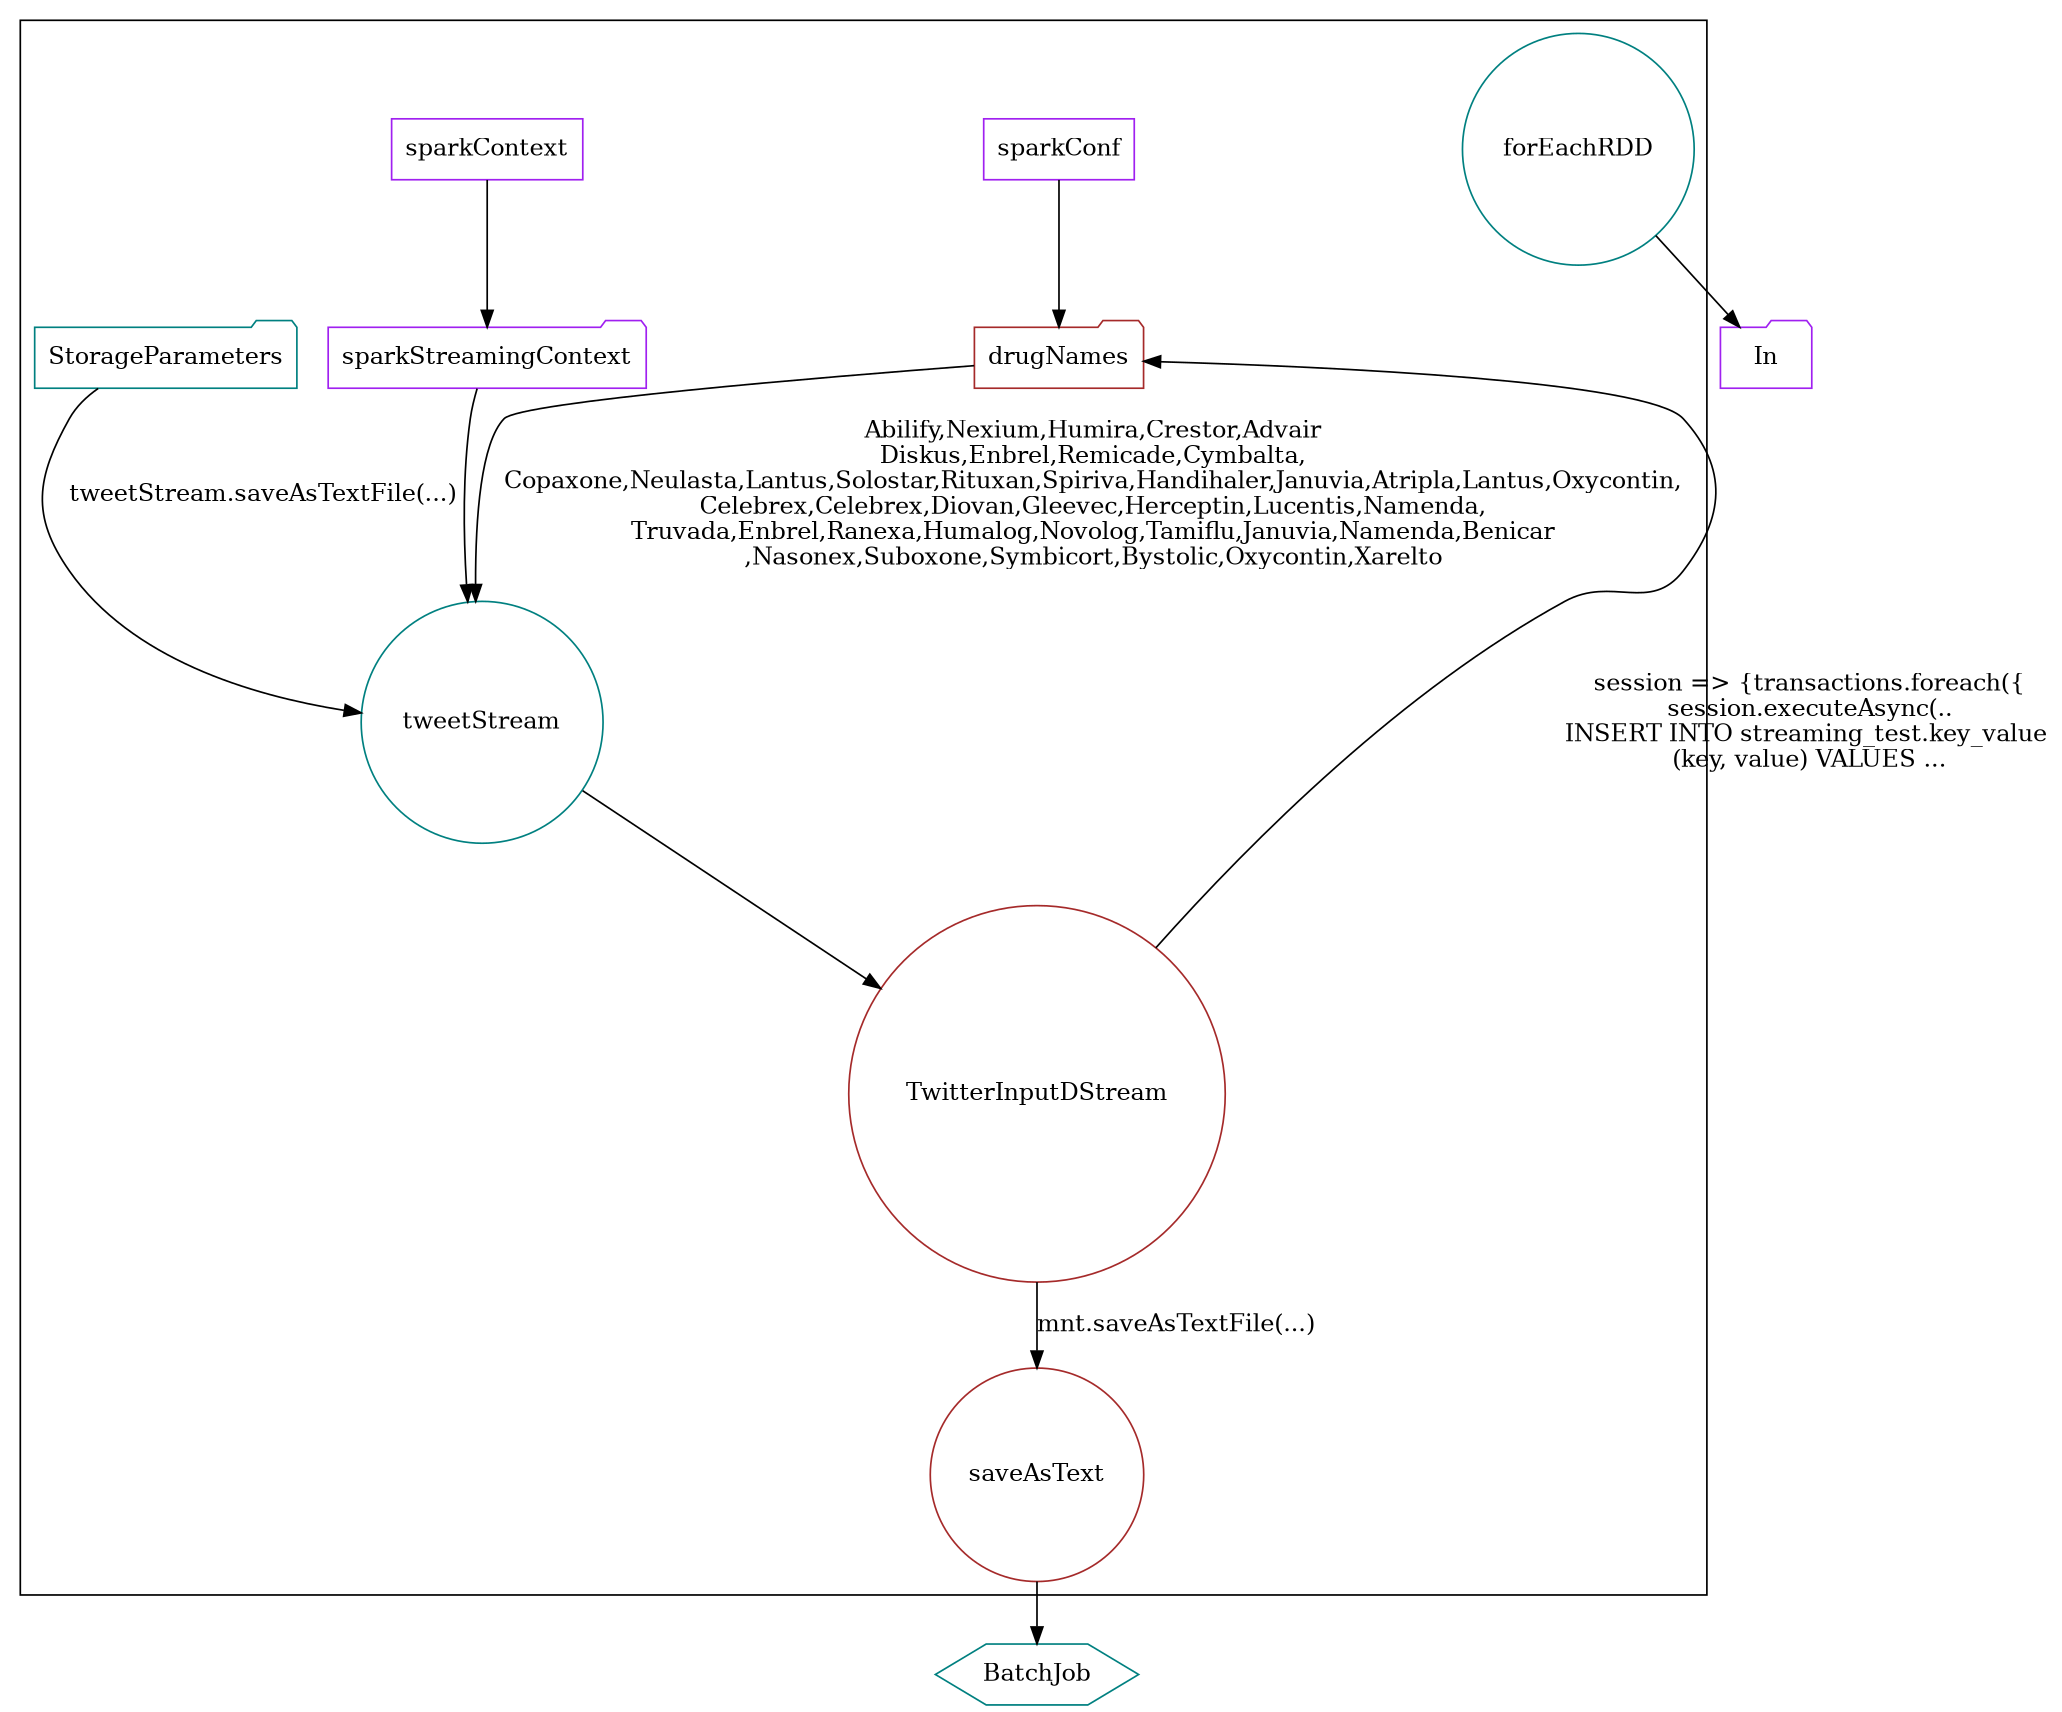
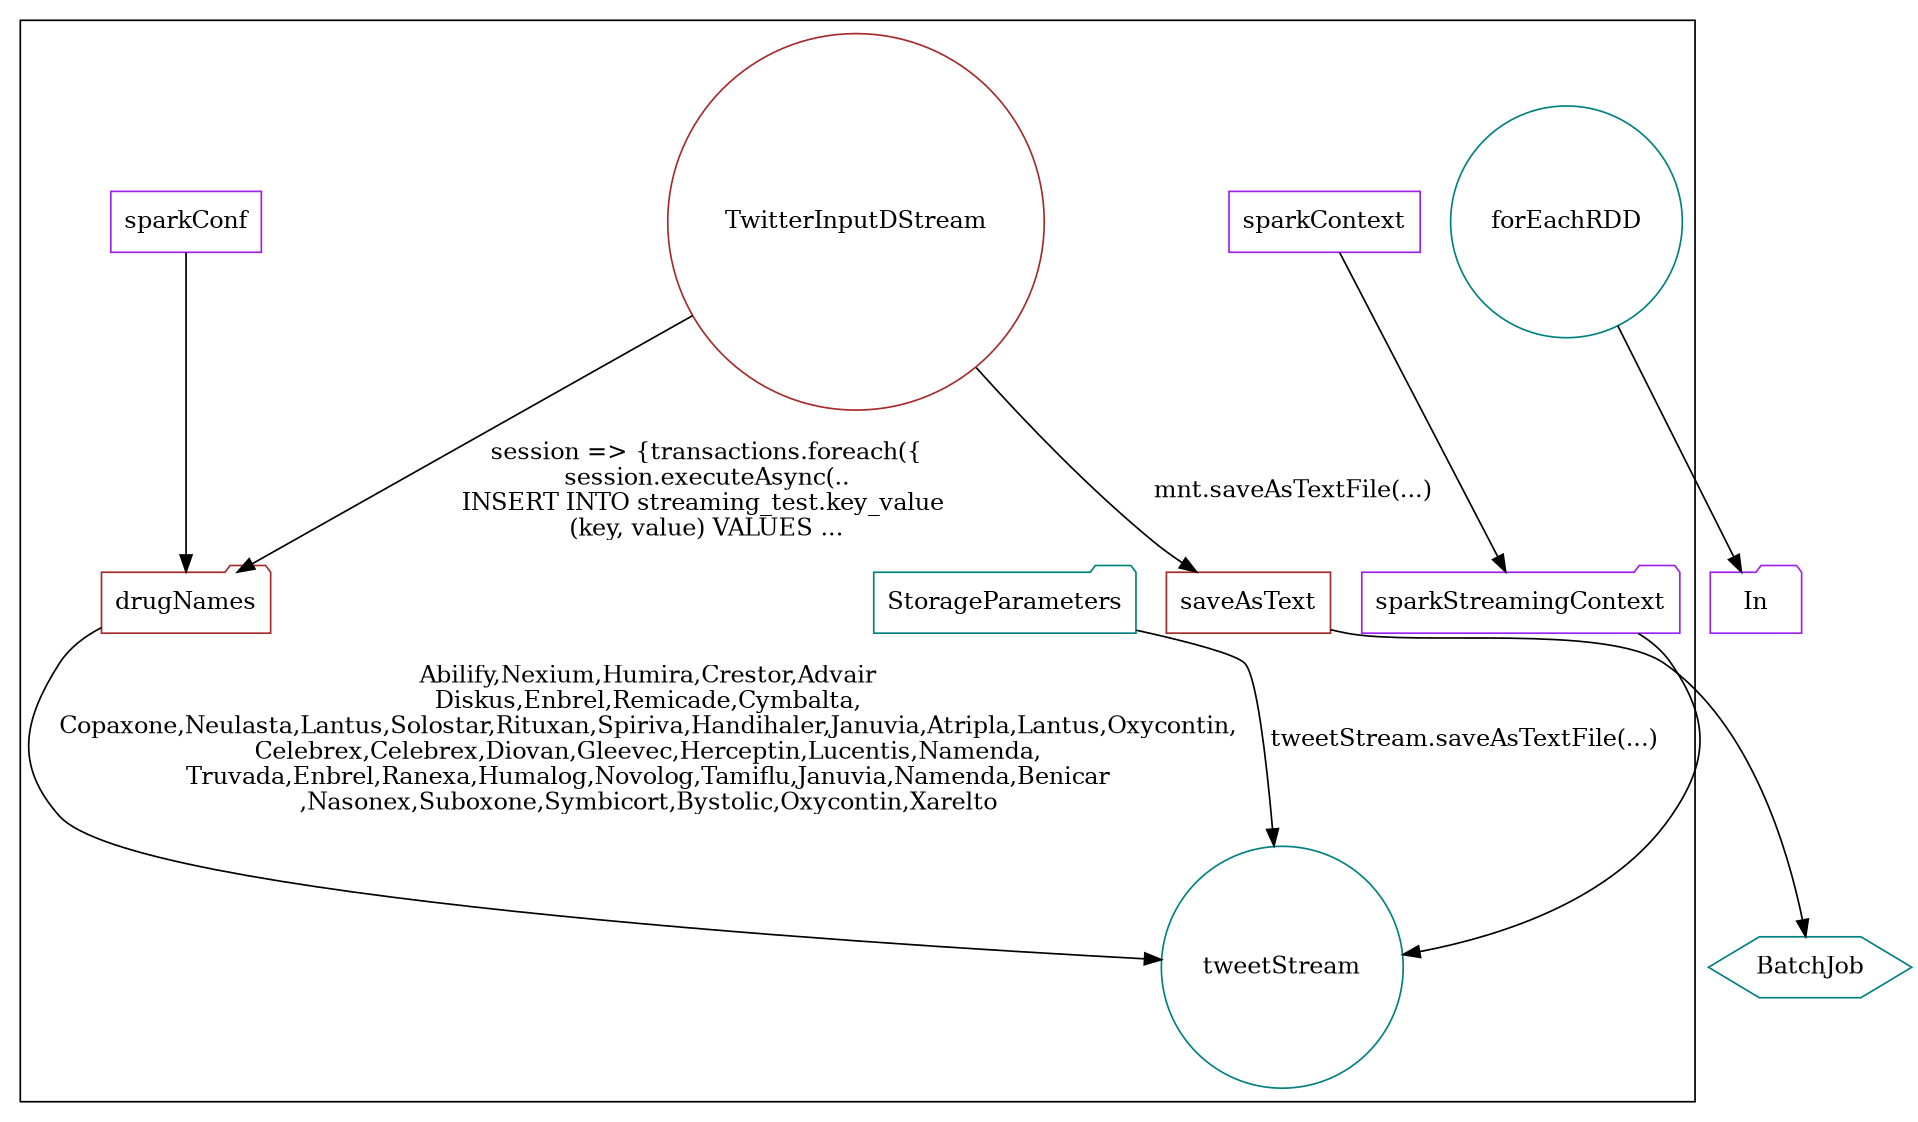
edge "tweetStream" -> "TwitterInputDStream": removed
node "saveAsText": shape circle -> box
